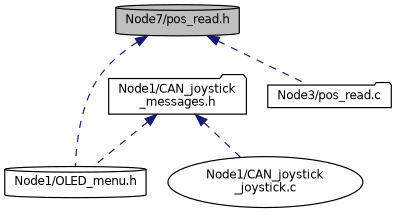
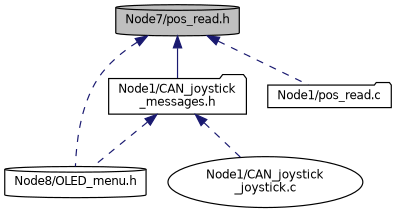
edge "Node1/CAN_joystick _messages.h" -> "Node7/pos_read.h": added
node "Node3/pos_read.c": label "Node3/pos_read.c" -> "Node1/pos_read.c"
node "Node1/OLED_menu.h": label "Node1/OLED_menu.h" -> "Node8/OLED_menu.h"
